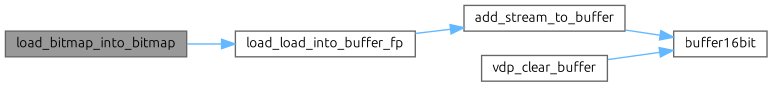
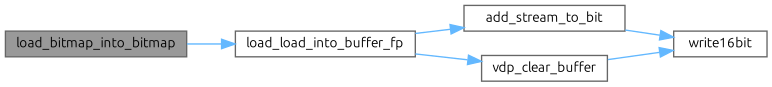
node "add_stream_to_buffer": label "add_stream_to_buffer" -> "add_stream_to_bit"
node "buffer16bit": label "buffer16bit" -> "write16bit"
edge "load_load_into_buffer_fp" -> "vdp_clear_buffer": added
